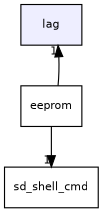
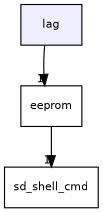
edge "eeprom" -> "lag": reversed
